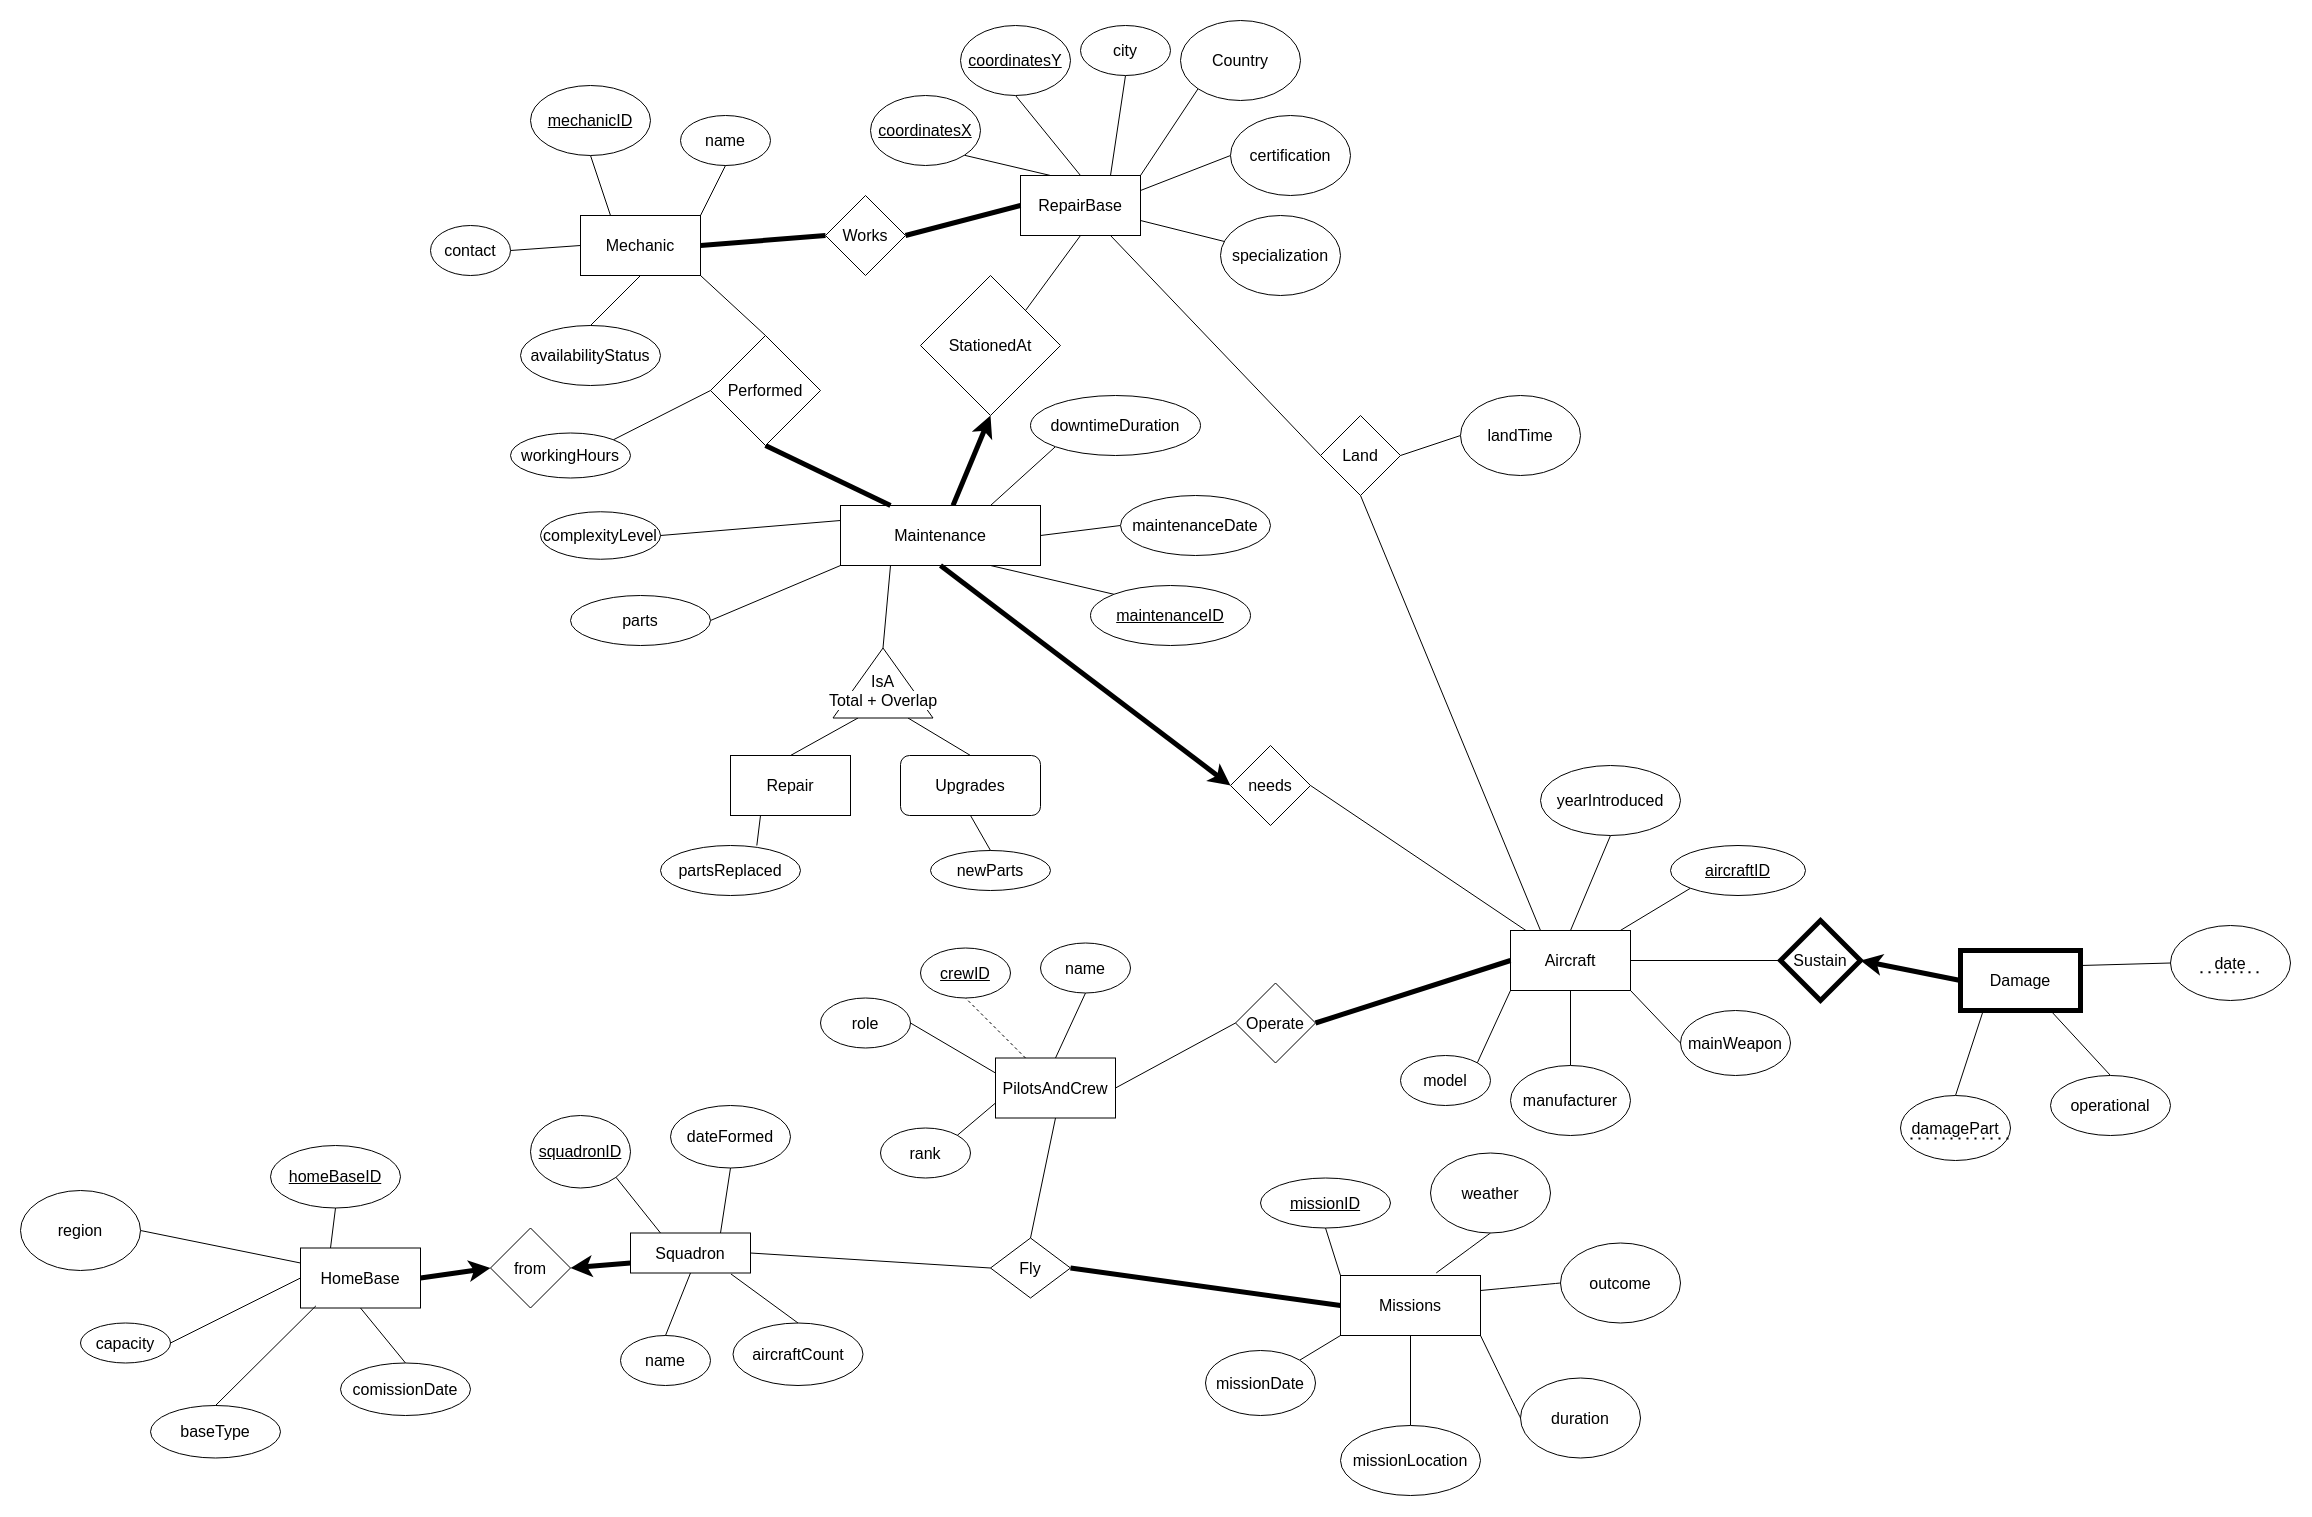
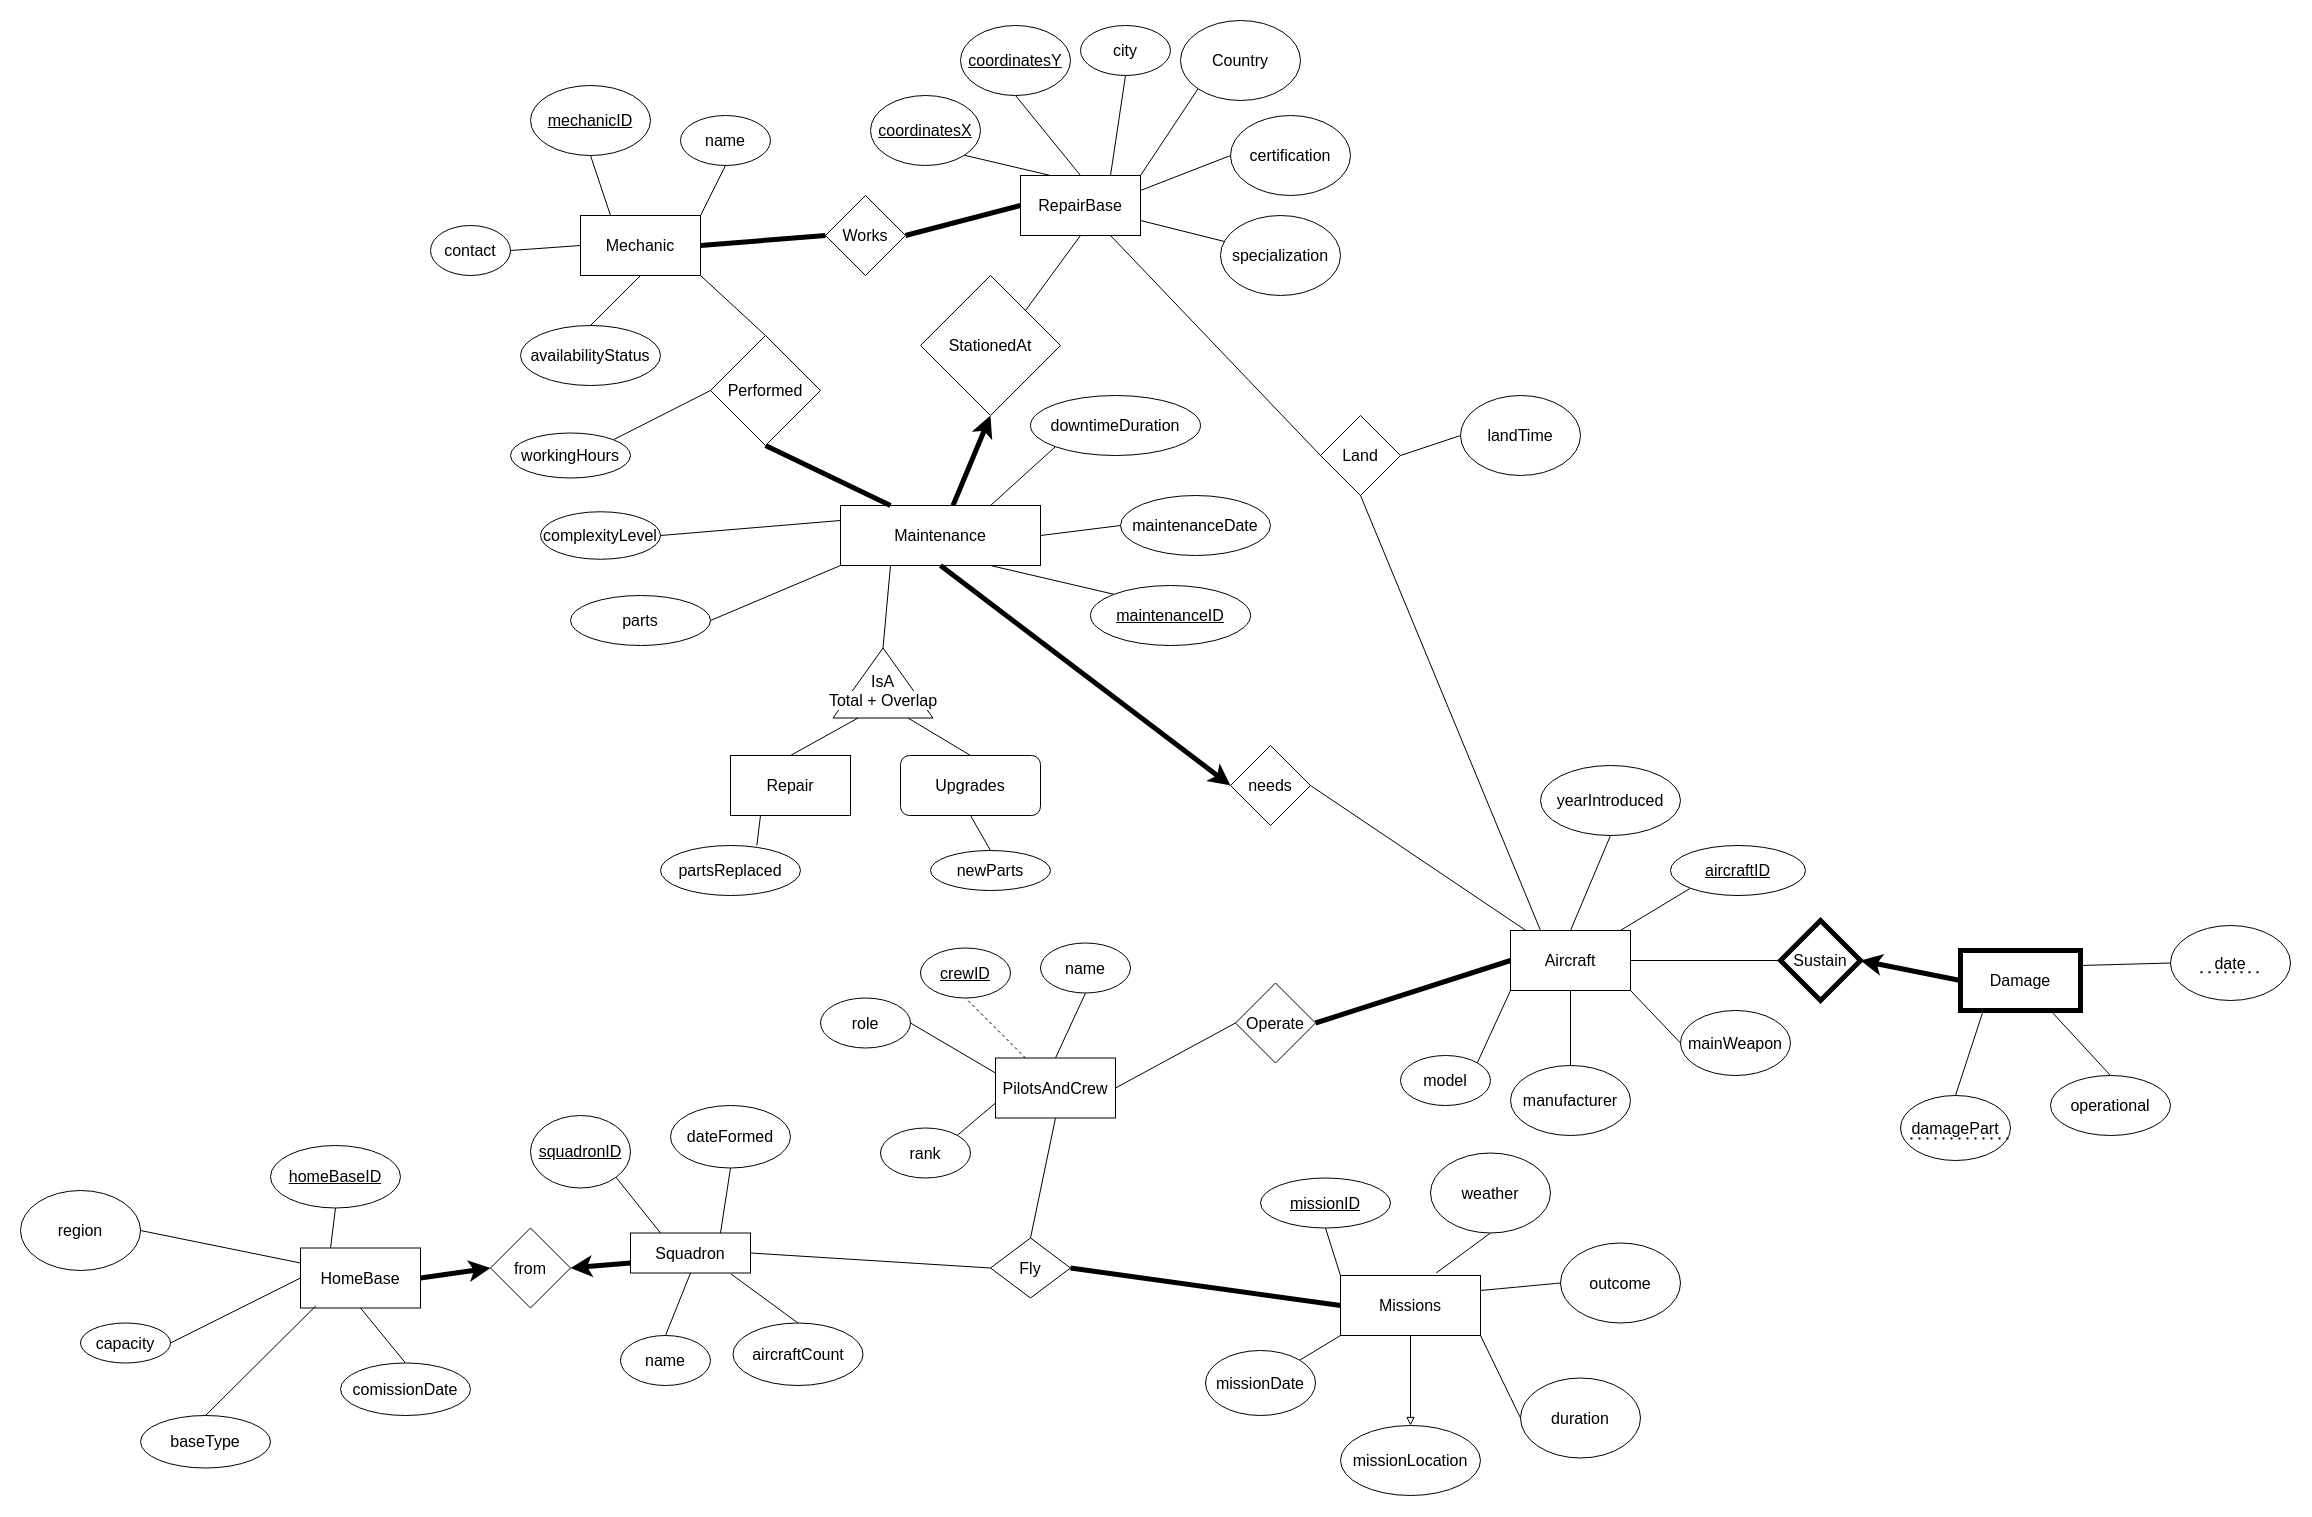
edge "Missions" -- "missionLocation": arrowhead none -> block
node "baseType": moved (216, 1432) -> (206, 1442)
